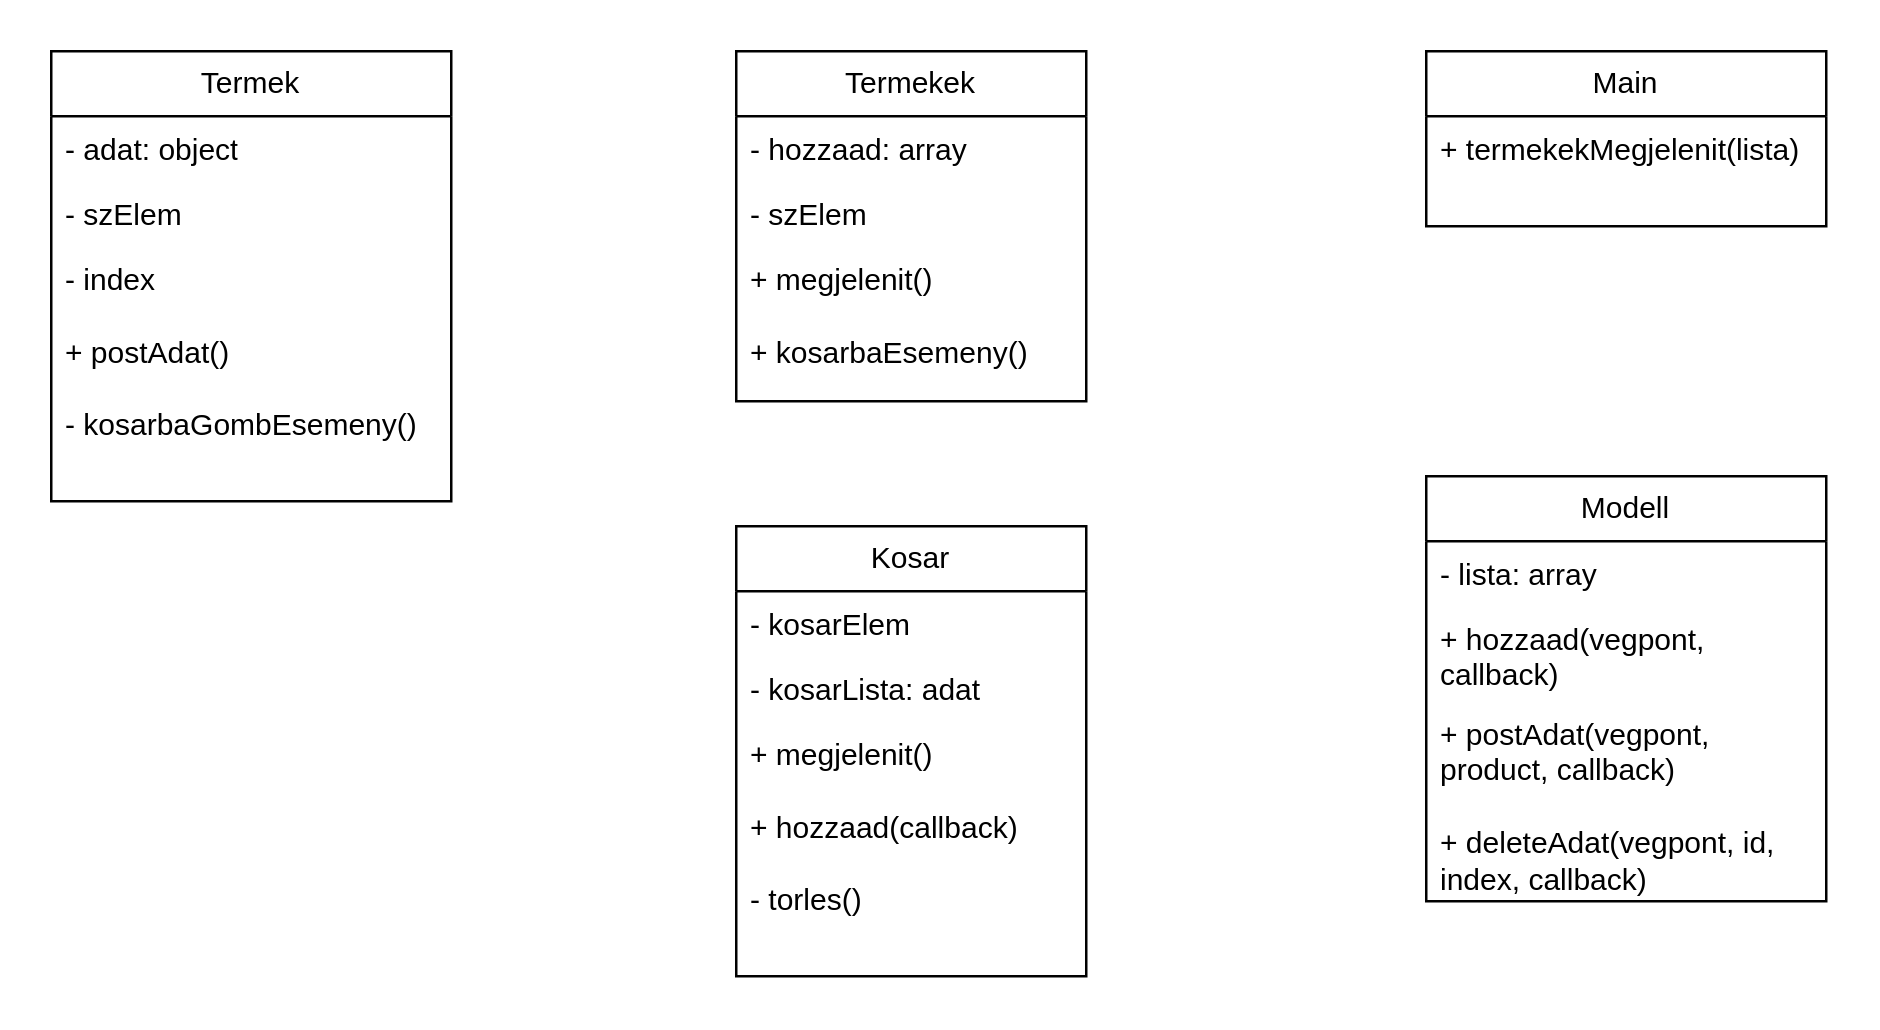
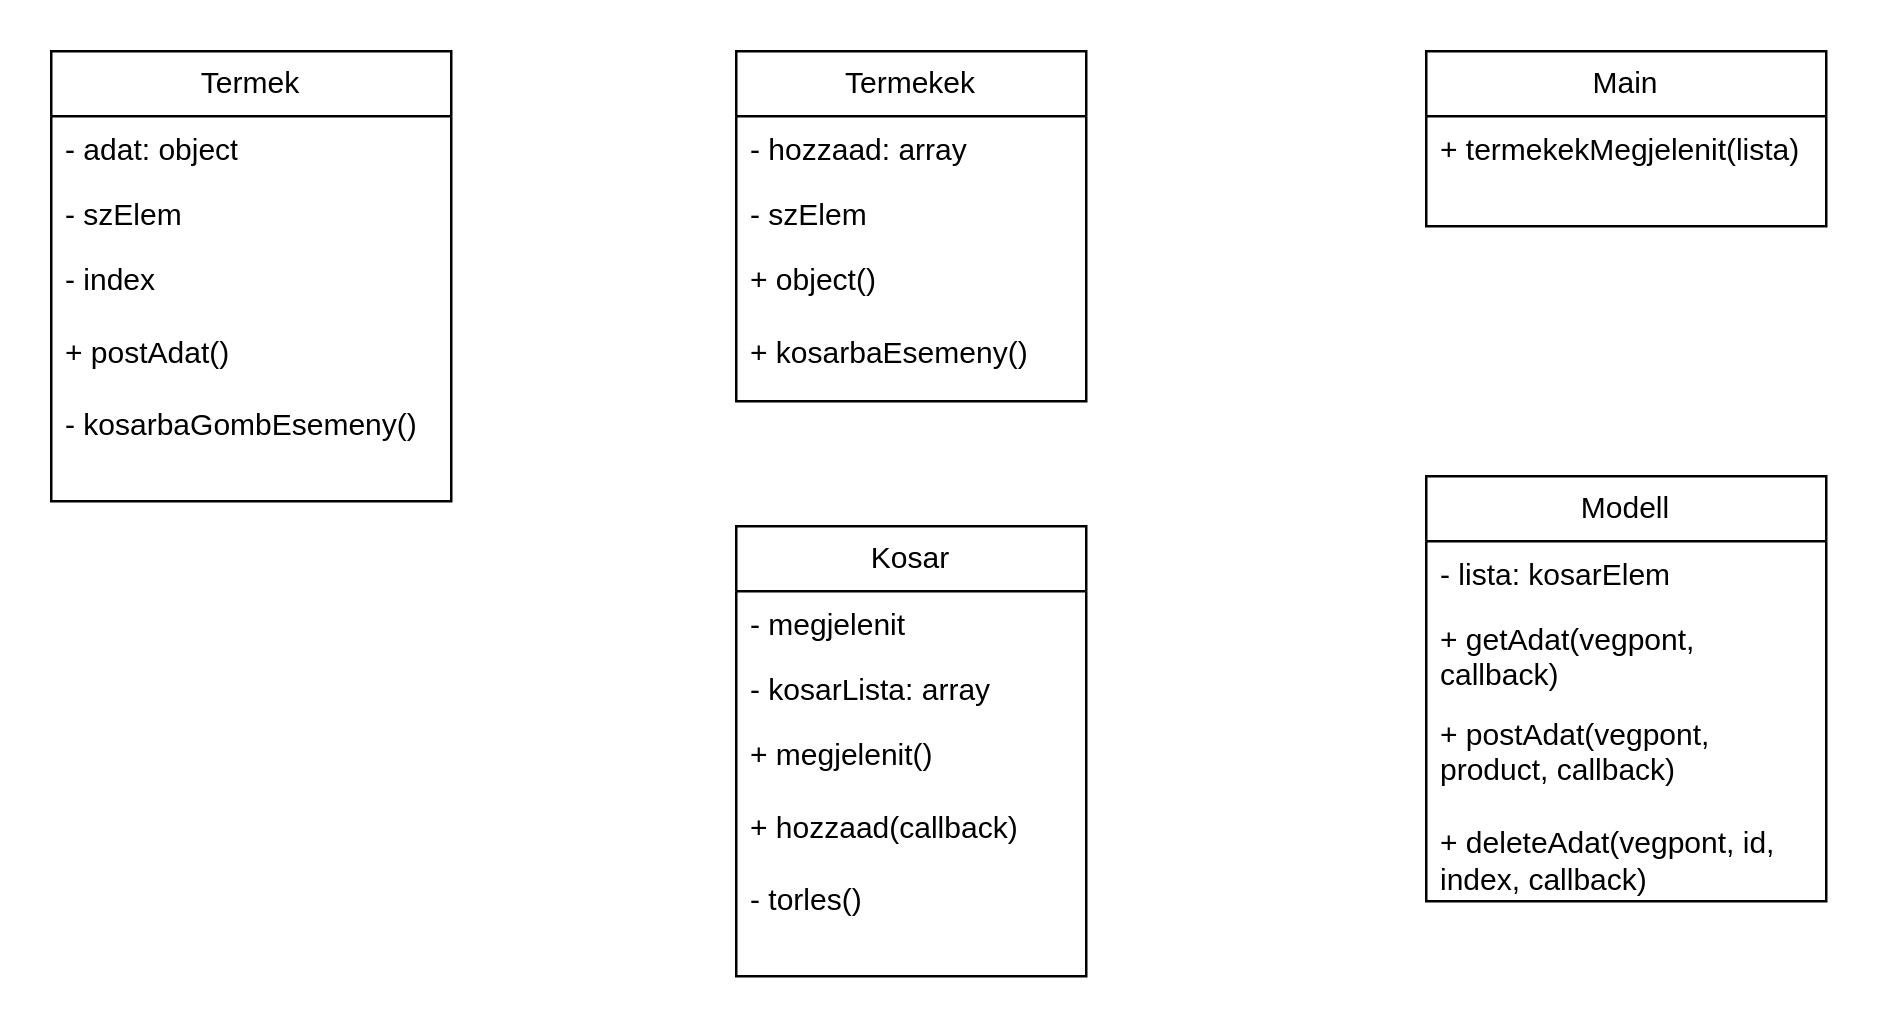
node "+ megjelenit() + kosarbaEsemeny()": label "+ megjelenit() + kosarbaEsemeny()" -> "+ object() + kosarbaEsemeny()"
node "- lista: array": label "- lista: array" -> "- lista: kosarElem"
node "- kosarElem": label "- kosarElem" -> "- megjelenit"
node "+ hozzaad(vegpont, callback)": label "+ hozzaad(vegpont, callback)" -> "+ getAdat(vegpont, callback)"
node "- kosarLista: adat": label "- kosarLista: adat" -> "- kosarLista: array"
